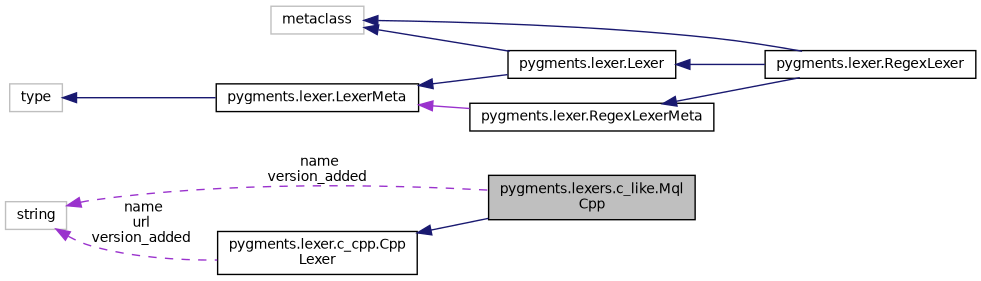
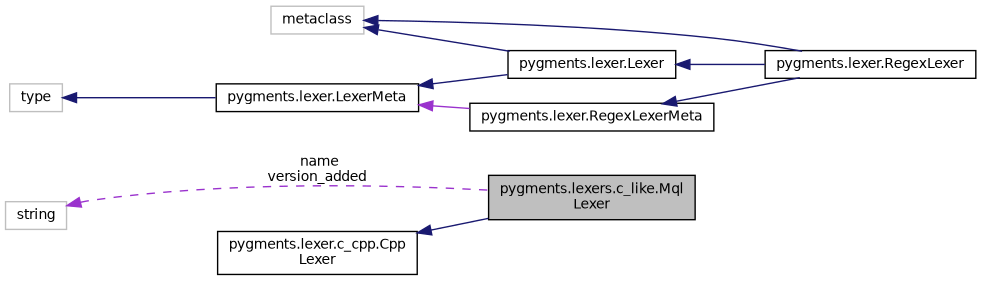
node "pygments.lexers.c_like.Mql Cpp": label "pygments.lexers.c_like.Mql Cpp" -> "pygments.lexers.c_like.Mql Lexer"
edge "pygments.lexer.c_cpp.Cpp Lexer" -> "string": removed, label "name url version_added"
